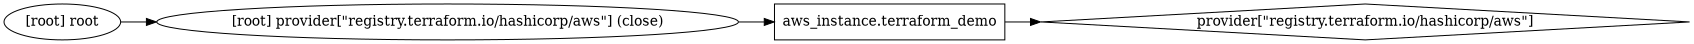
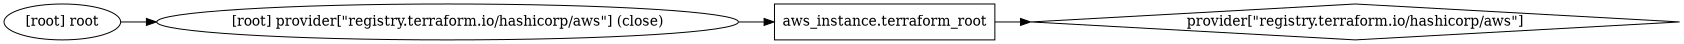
node "aws_instance.terraform_demo": label "aws_instance.terraform_demo" -> "aws_instance.terraform_root"
